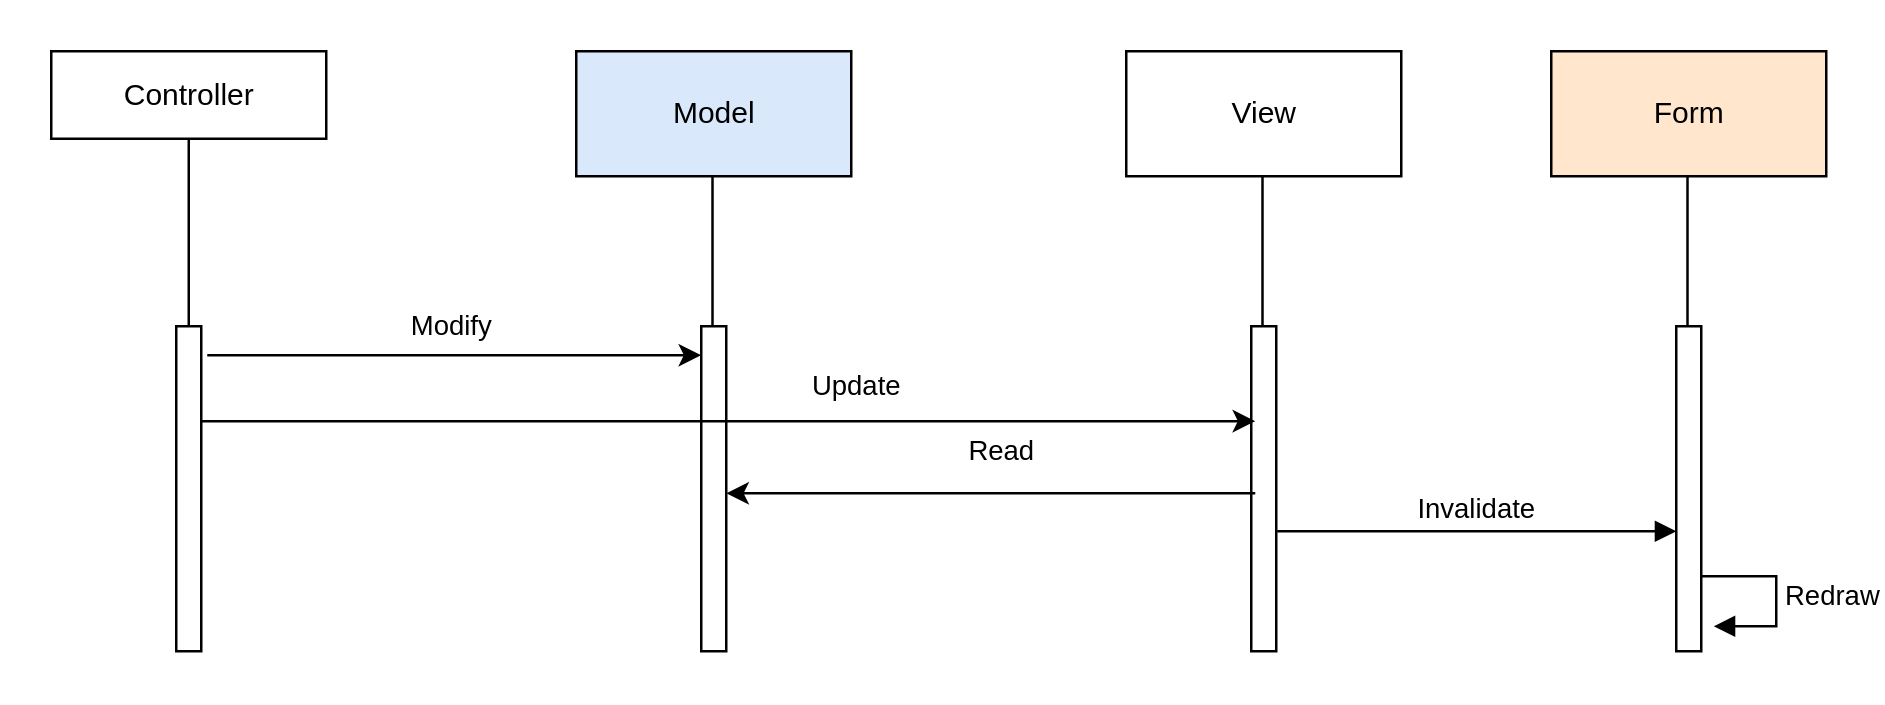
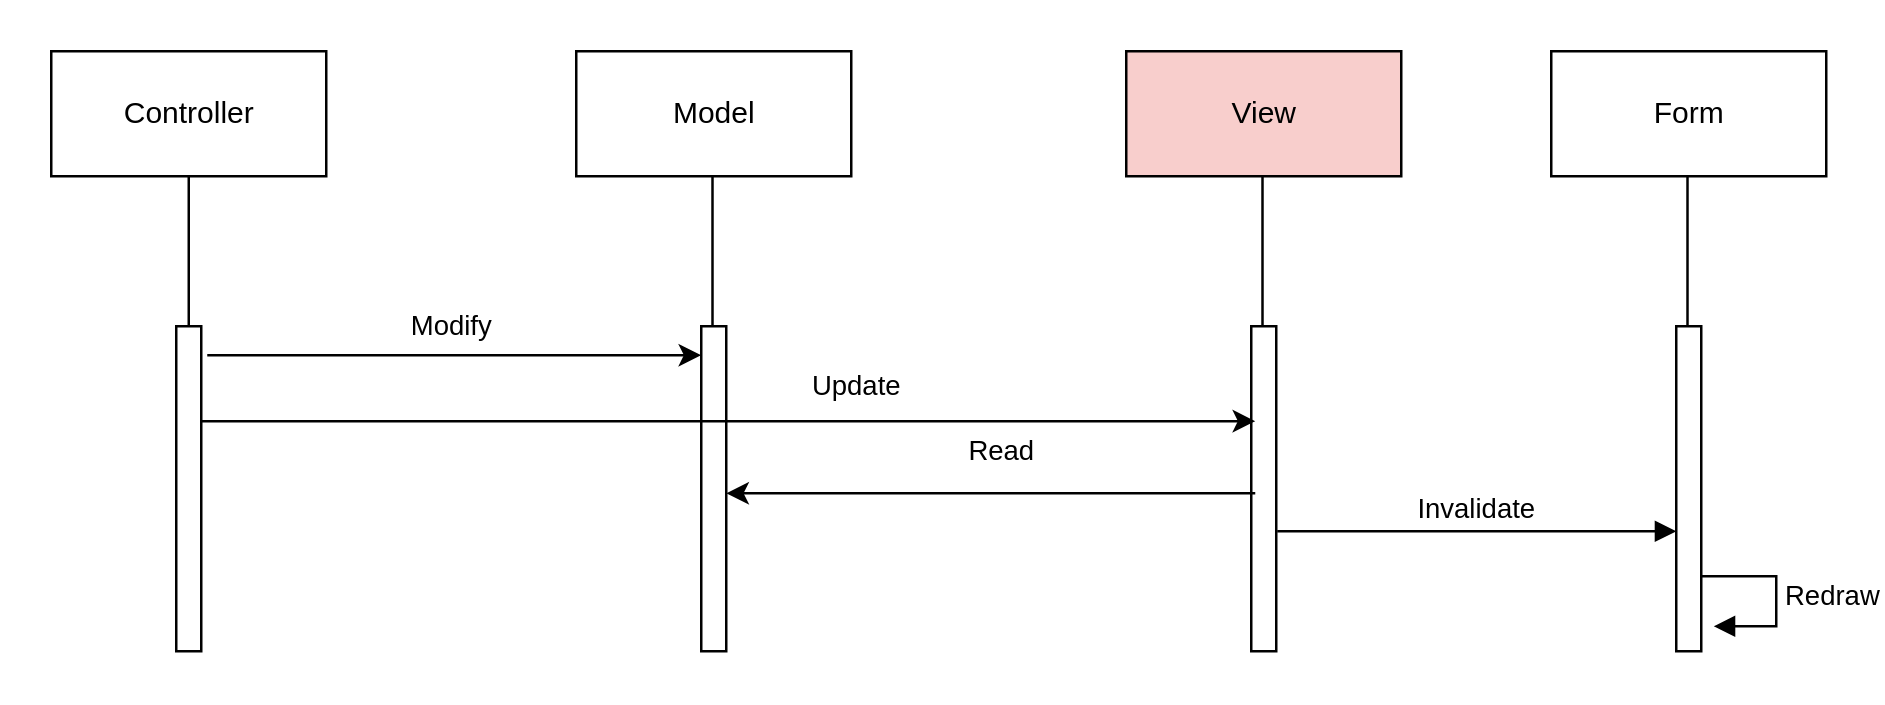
node "Controller": size 275x88 -> 275x125
node "Model": fillcolor #dae8fc -> #ffffff
node "View": fillcolor #ffffff -> #f8cecc
node "Form": fillcolor #ffe6cc -> #ffffff
